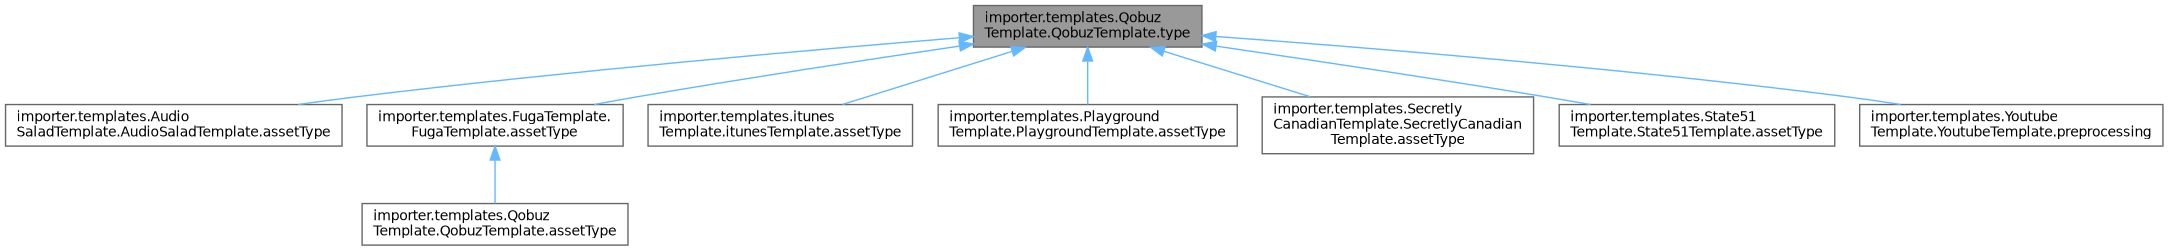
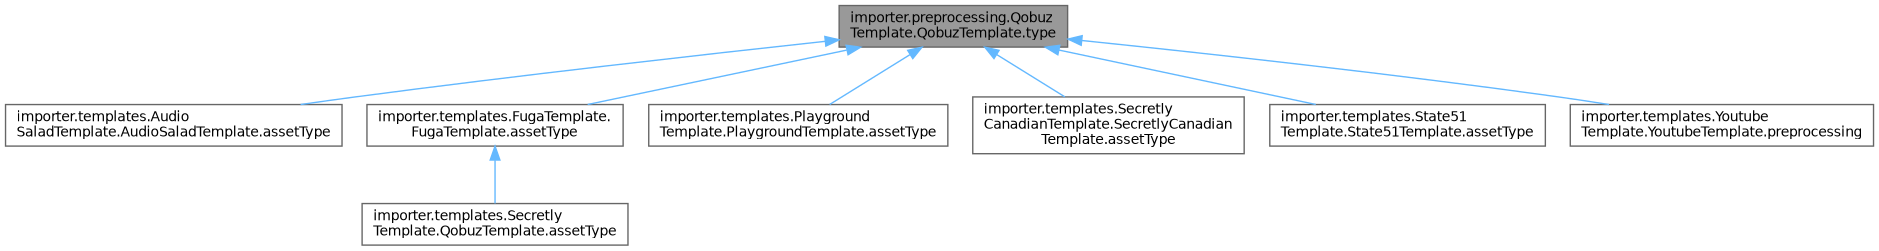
node "importer.templates.Qobuz Template.QobuzTemplate.type": label "importer.templates.Qobuz Template.QobuzTemplate.type" -> "importer.preprocessing.Qobuz Template.QobuzTemplate.type"
node "importer.templates.itunes Template.itunesTemplate.assetType": removed
node "importer.templates.Qobuz Template.QobuzTemplate.assetType": label "importer.templates.Qobuz Template.QobuzTemplate.assetType" -> "importer.templates.Secretly Template.QobuzTemplate.assetType"
